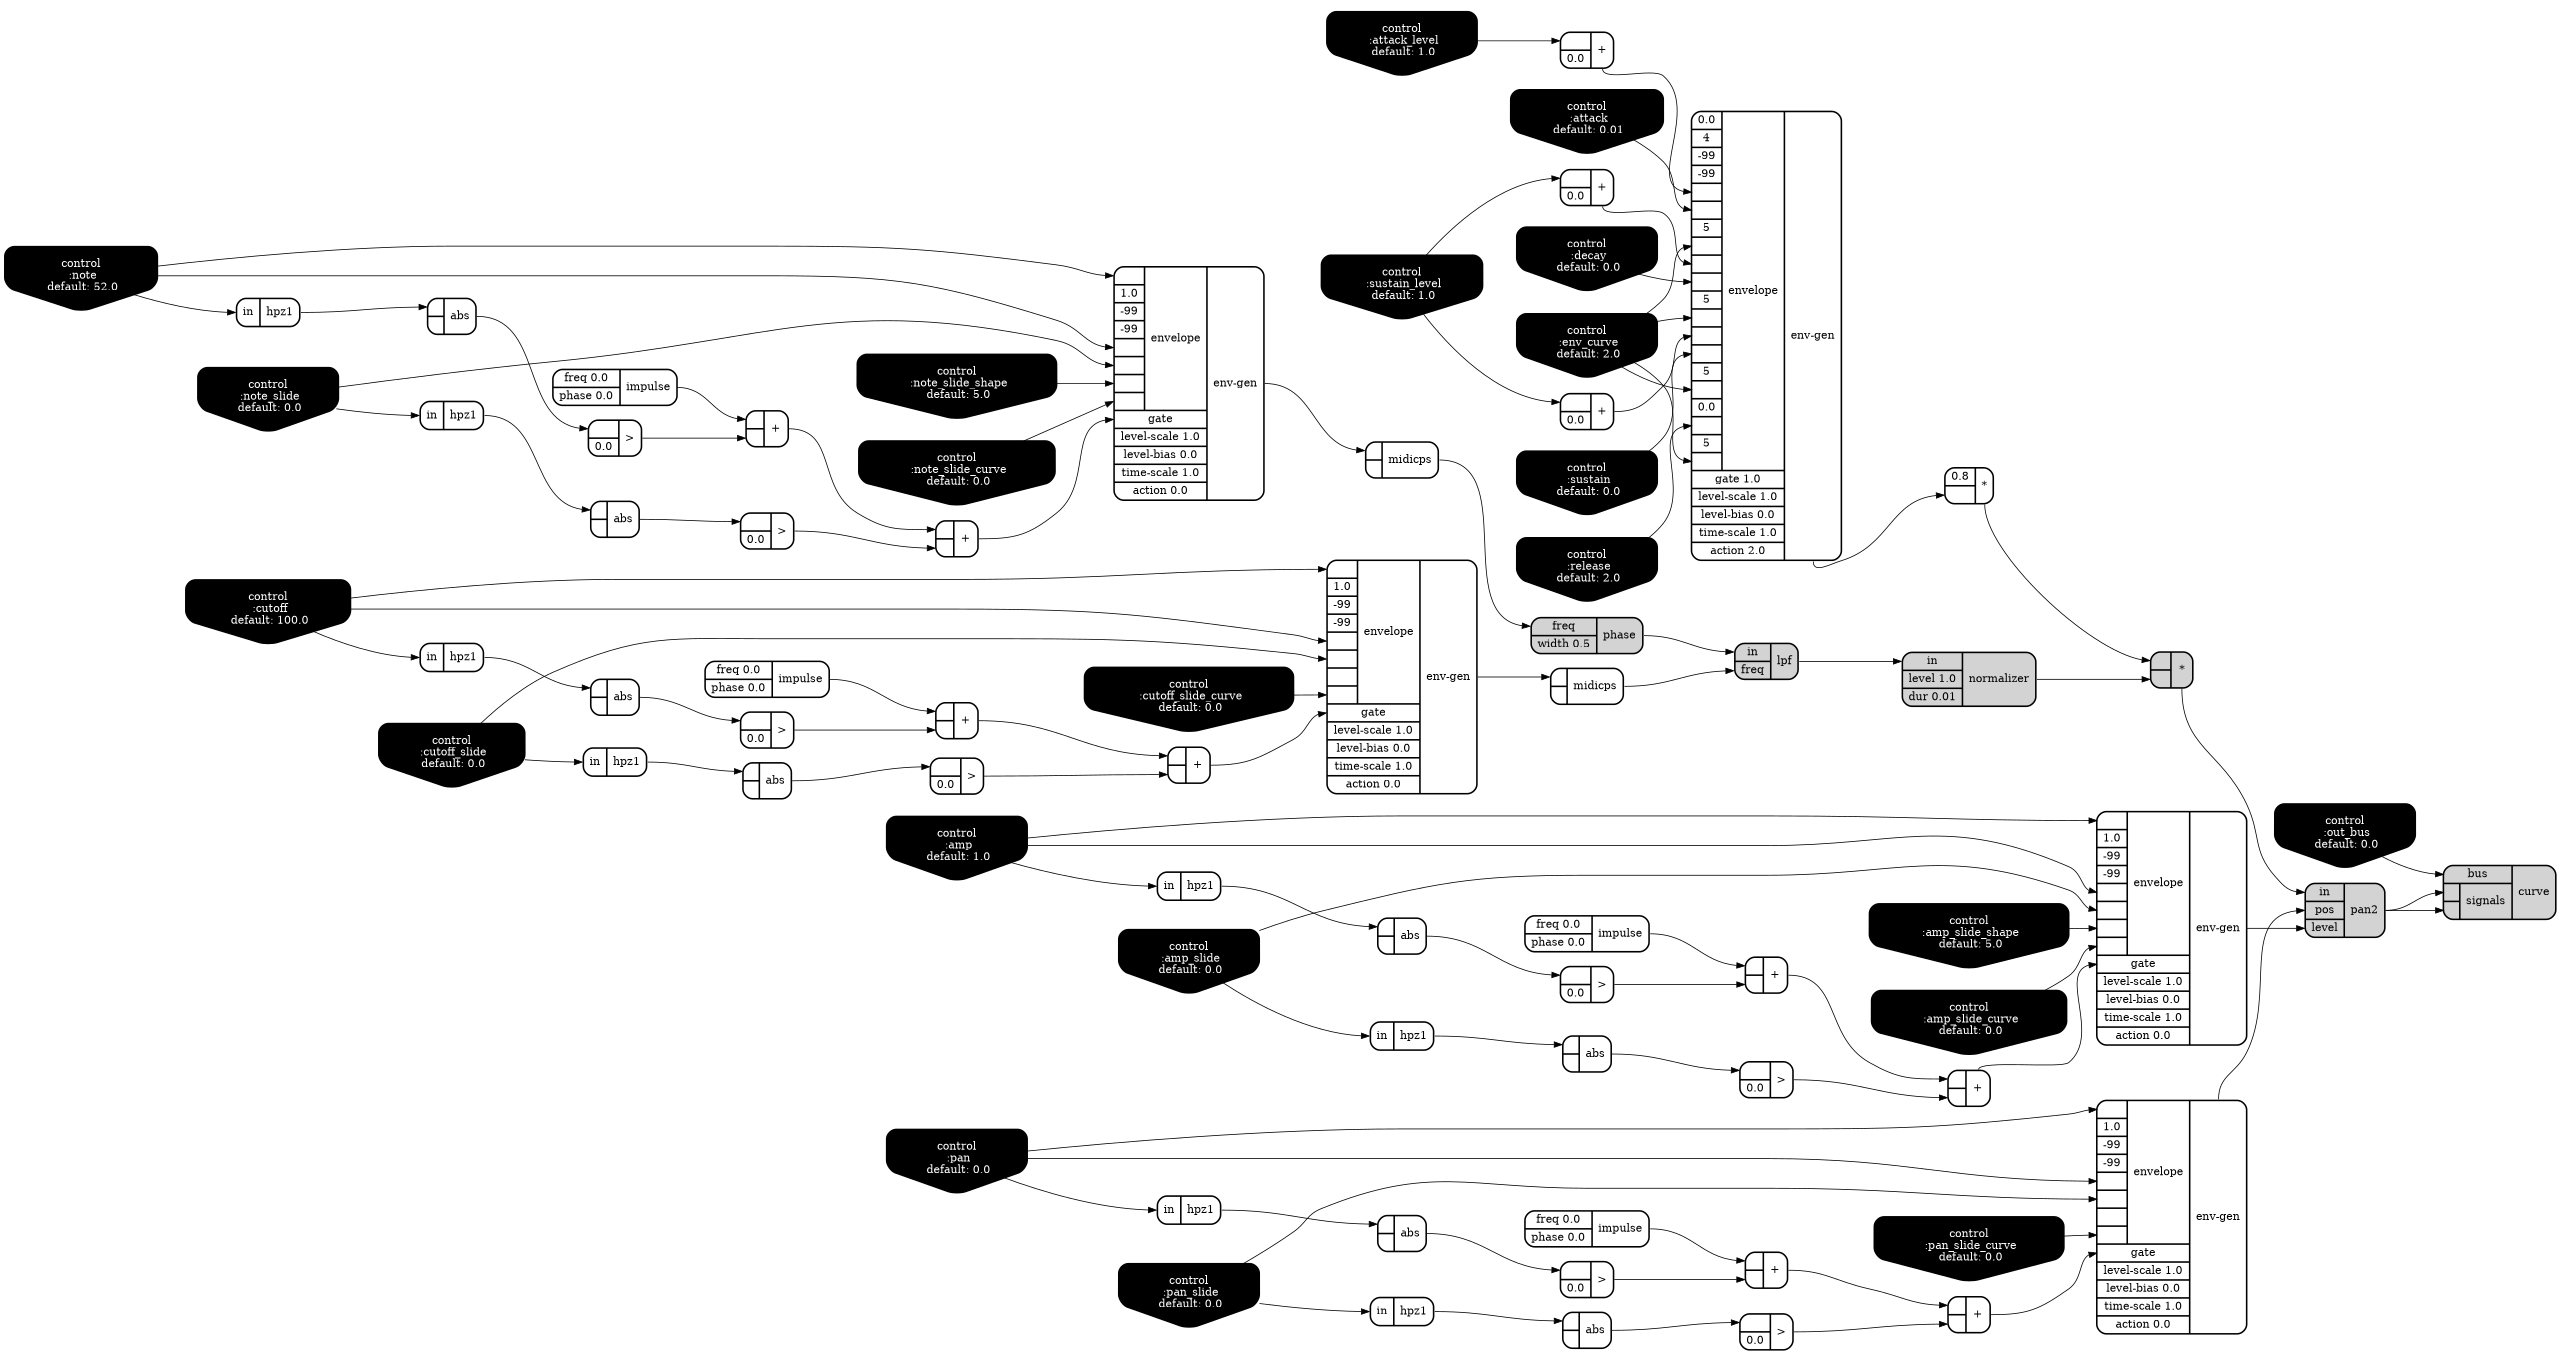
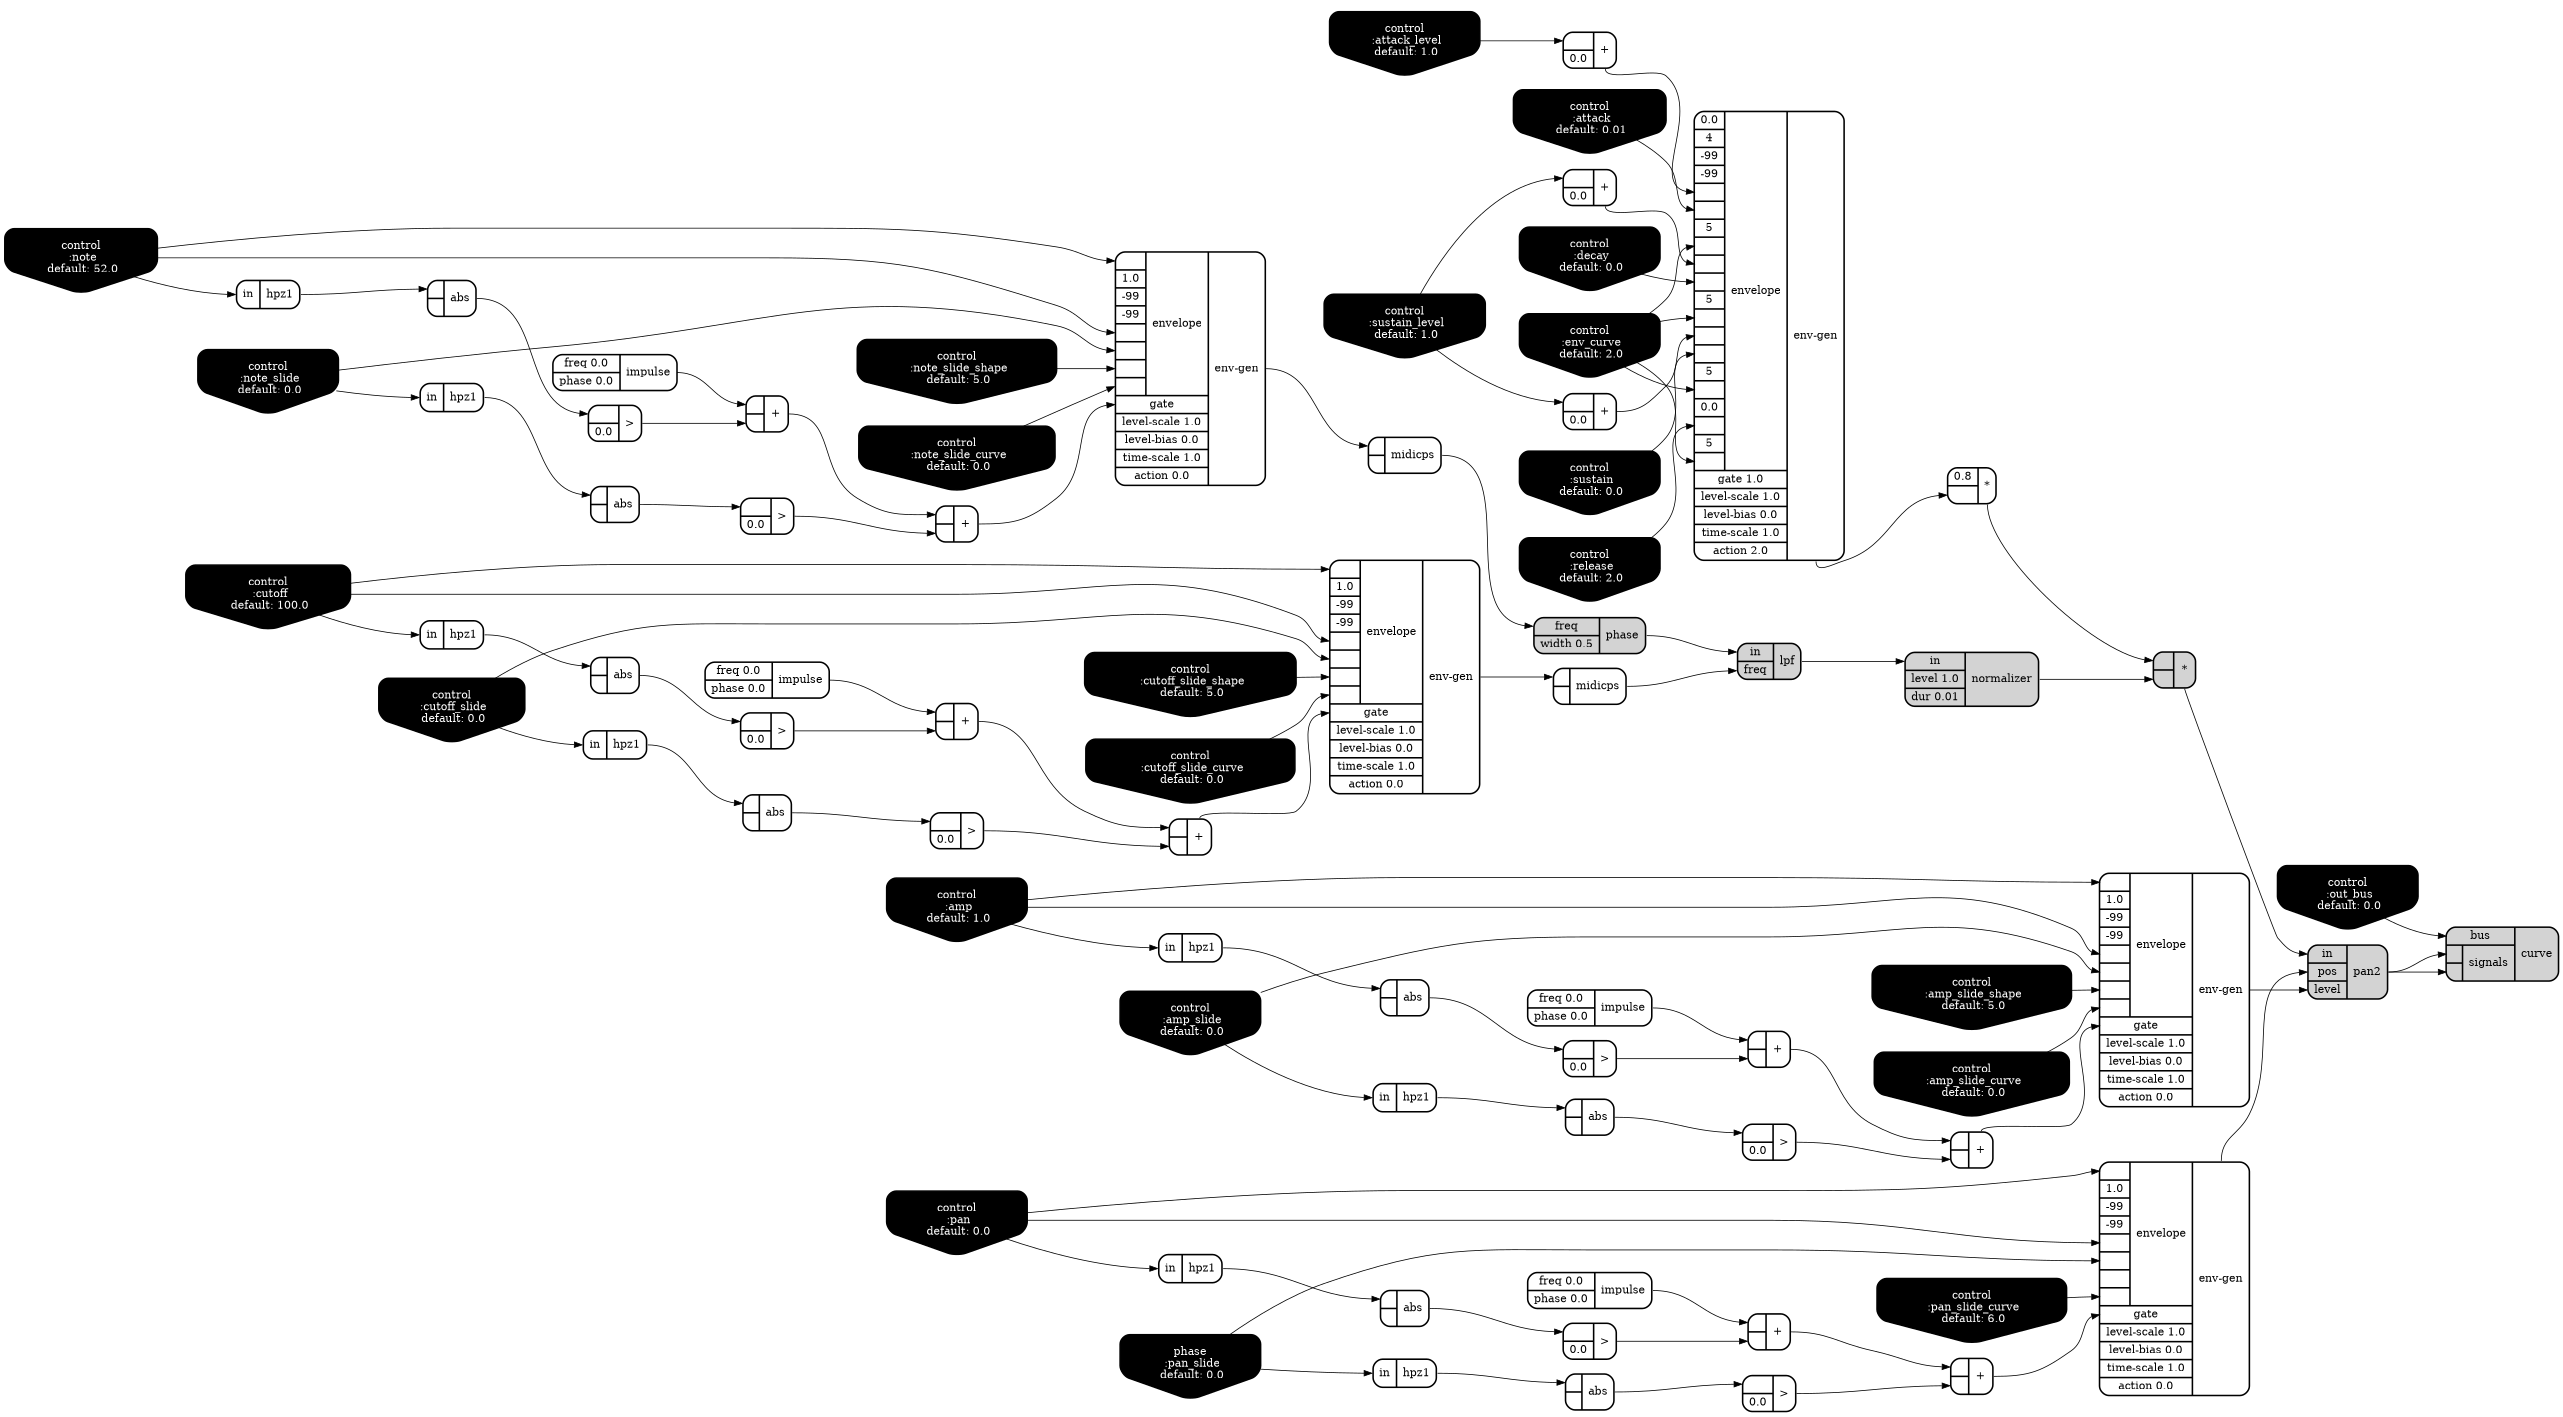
node "control :cutoff_slide_shape default: 5.0": added
node "control :pan_slide_curve default: 0.0": label "control :pan_slide_curve default: 0.0" -> "control :pan_slide_curve default: 6.0"
node "control :pan_slide default: 0.0": label "control :pan_slide default: 0.0" -> "phase :pan_slide default: 0.0"
